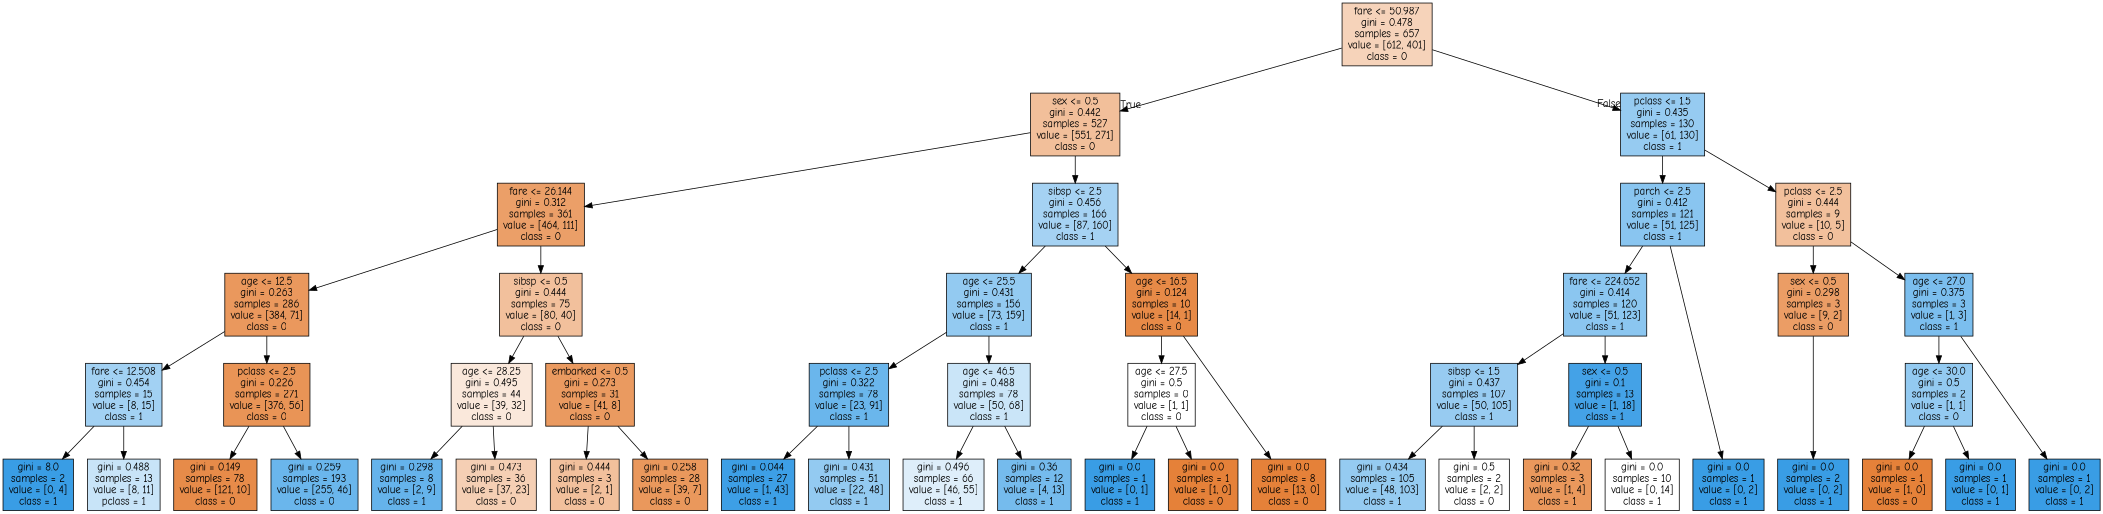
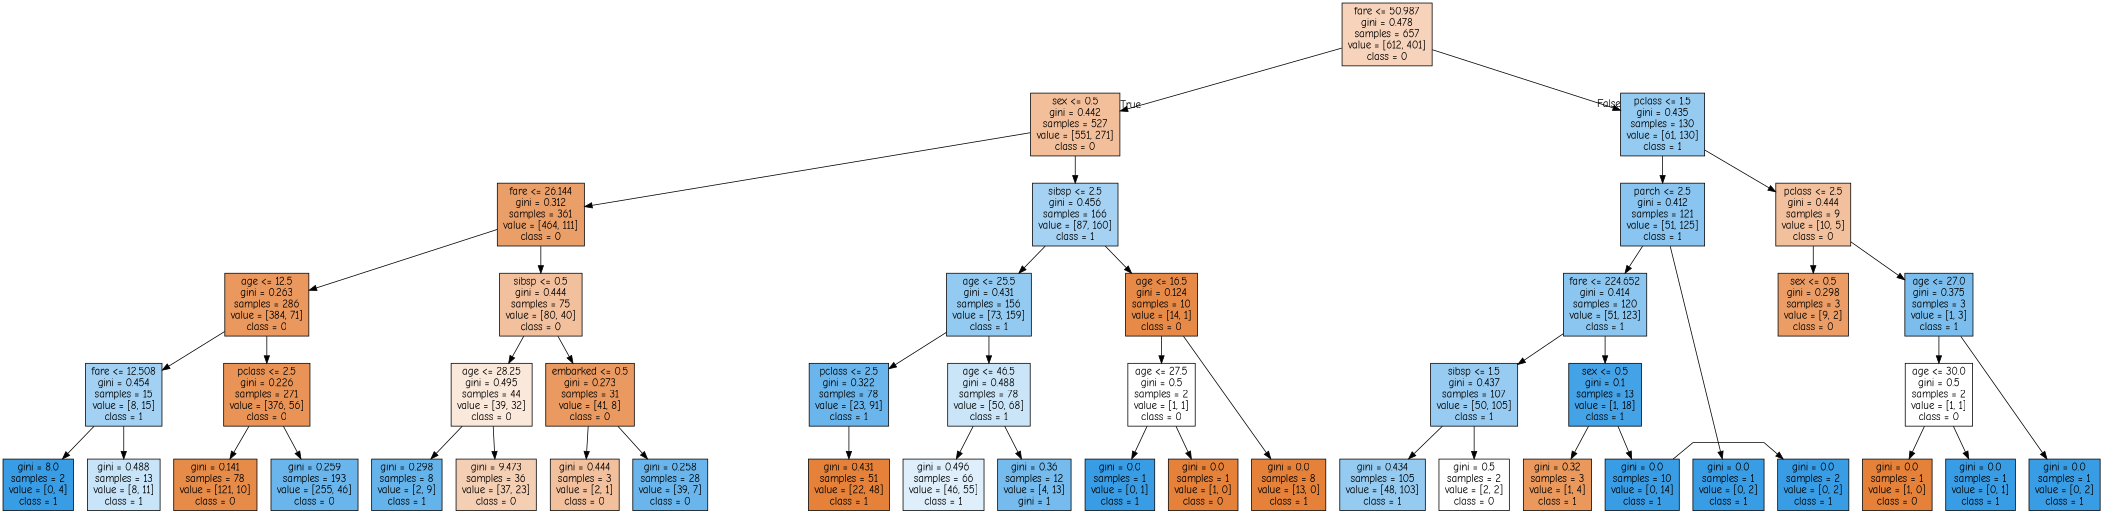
edge "sex <= 0.5 gini = 0.298 samples = 3 value = [9, 2] class = 0" -> "gini = 0.0 samples = 2 value = [0, 2] class = 1": now "gini = 0.0 samples = 10 value = [0, 14] class = 1" -> "gini = 0.0 samples = 2 value = [0, 2] class = 1"
node "age <= 27.5 gini = 0.5 samples = 0 value = [1, 1] class = 0": label "age <= 27.5 gini = 0.5 samples = 0 value = [1, 1] class = 0" -> "age <= 27.5 gini = 0.5 samples = 2 value = [1, 1] class = 0"
node "age <= 30.0 gini = 0.5 samples = 2 value = [1, 1] class = 0": fillcolor #399de58a -> #e5813900
node "gini = 0.488 samples = 13 value = [8, 11] pclass = 1": label "gini = 0.488 samples = 13 value = [8, 11] pclass = 1" -> "gini = 0.488 samples = 13 value = [8, 11] class = 1"
node "gini = 0.149 samples = 78 value = [121, 10] class = 0": label "gini = 0.149 samples = 78 value = [121, 10] class = 0" -> "gini = 0.141 samples = 78 value = [121, 10] class = 0"
node "gini = 0.473 samples = 36 value = [37, 23] class = 0": label "gini = 0.473 samples = 36 value = [37, 23] class = 0" -> "gini = 9.473 samples = 36 value = [37, 23] class = 0"
node "gini = 0.258 samples = 28 value = [39, 7] class = 0": fillcolor #e58139d1 -> #399de5bf
node "gini = 0.044 samples = 27 value = [1, 43] class = 1": removed
node "gini = 0.431 samples = 51 value = [22, 48] class = 1": fillcolor #399de58a -> #e58139ff
node "gini = 0.36 samples = 12 value = [4, 13] class = 1": label "gini = 0.36 samples = 12 value = [4, 13] class = 1" -> "gini = 0.36 samples = 12 value = [4, 13] gini = 1"
node "gini = 0.0 samples = 8 value = [13, 0] class = 0": label "gini = 0.0 samples = 8 value = [13, 0] class = 0" -> "gini = 0.0 samples = 8 value = [13, 0] class = 1"
node "gini = 0.0 samples = 10 value = [0, 14] class = 1": fillcolor #e5813900 -> #399de5ff
